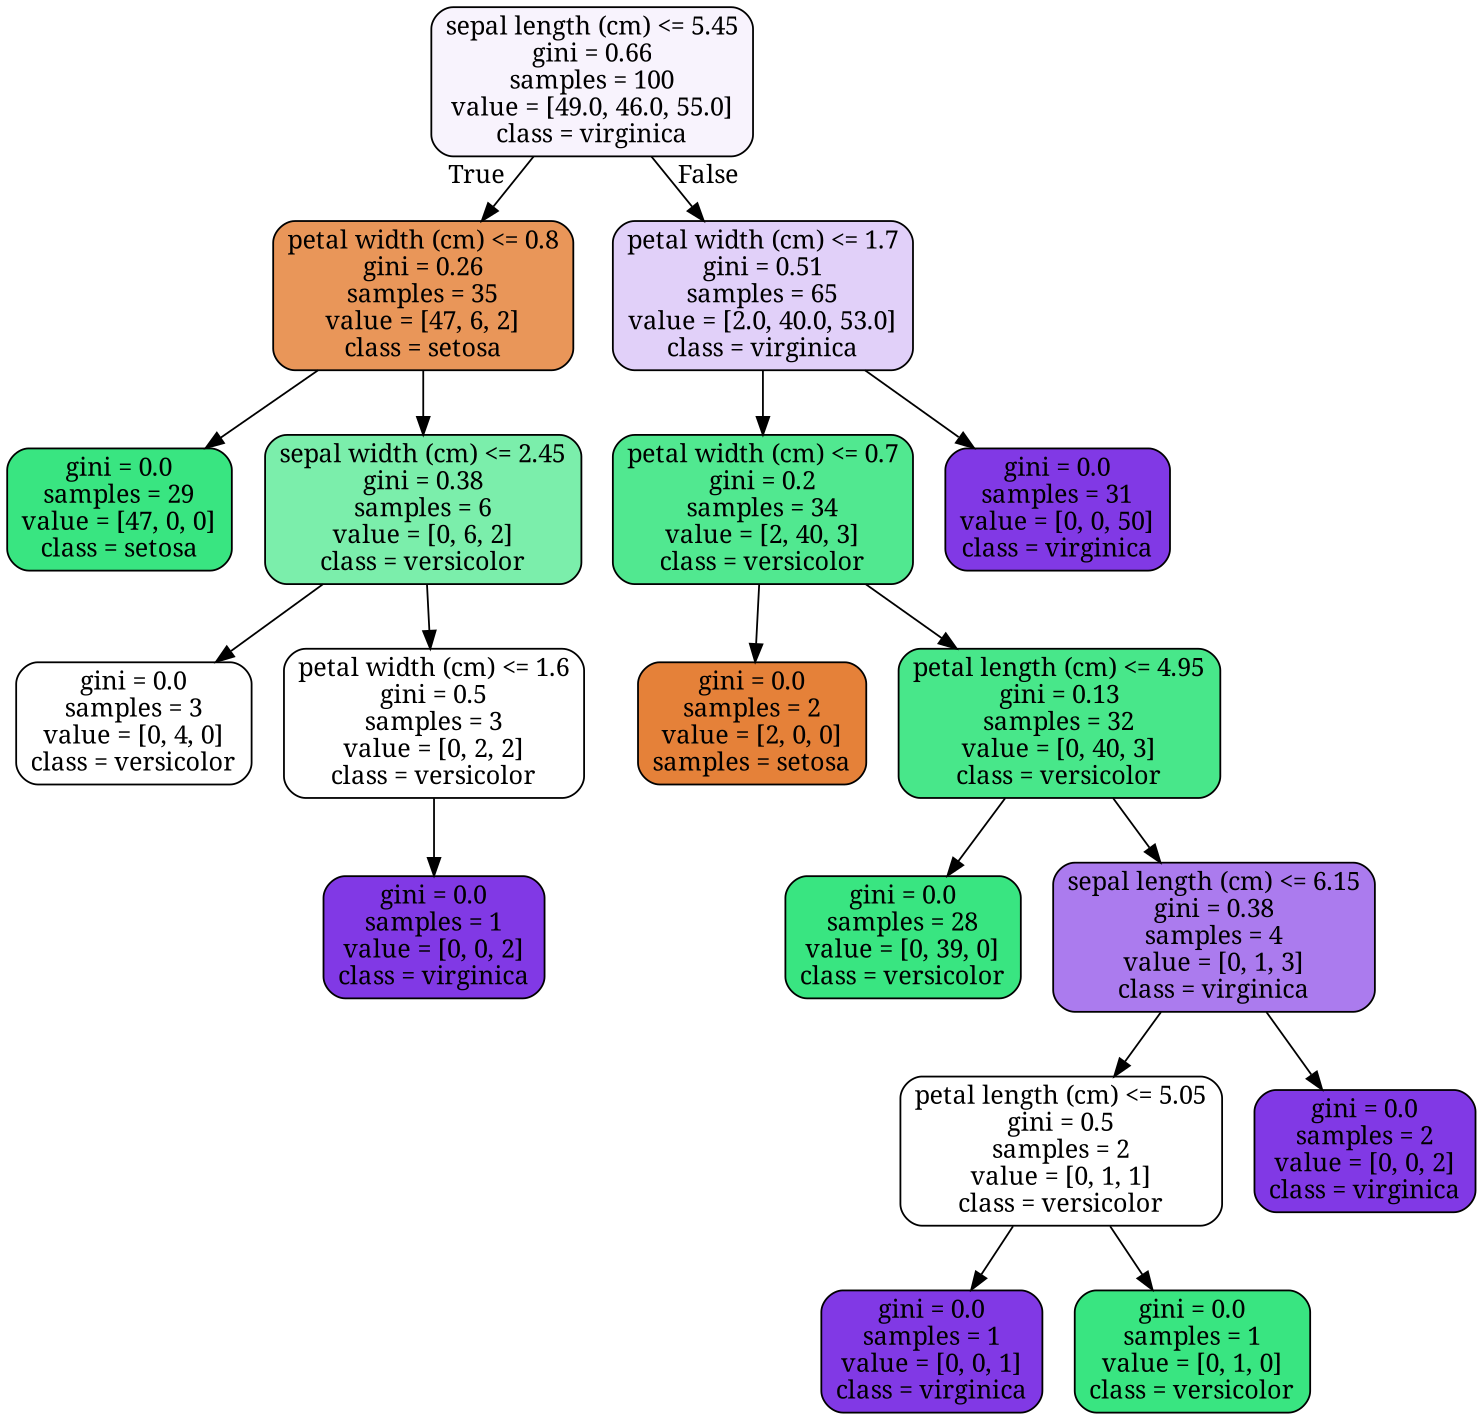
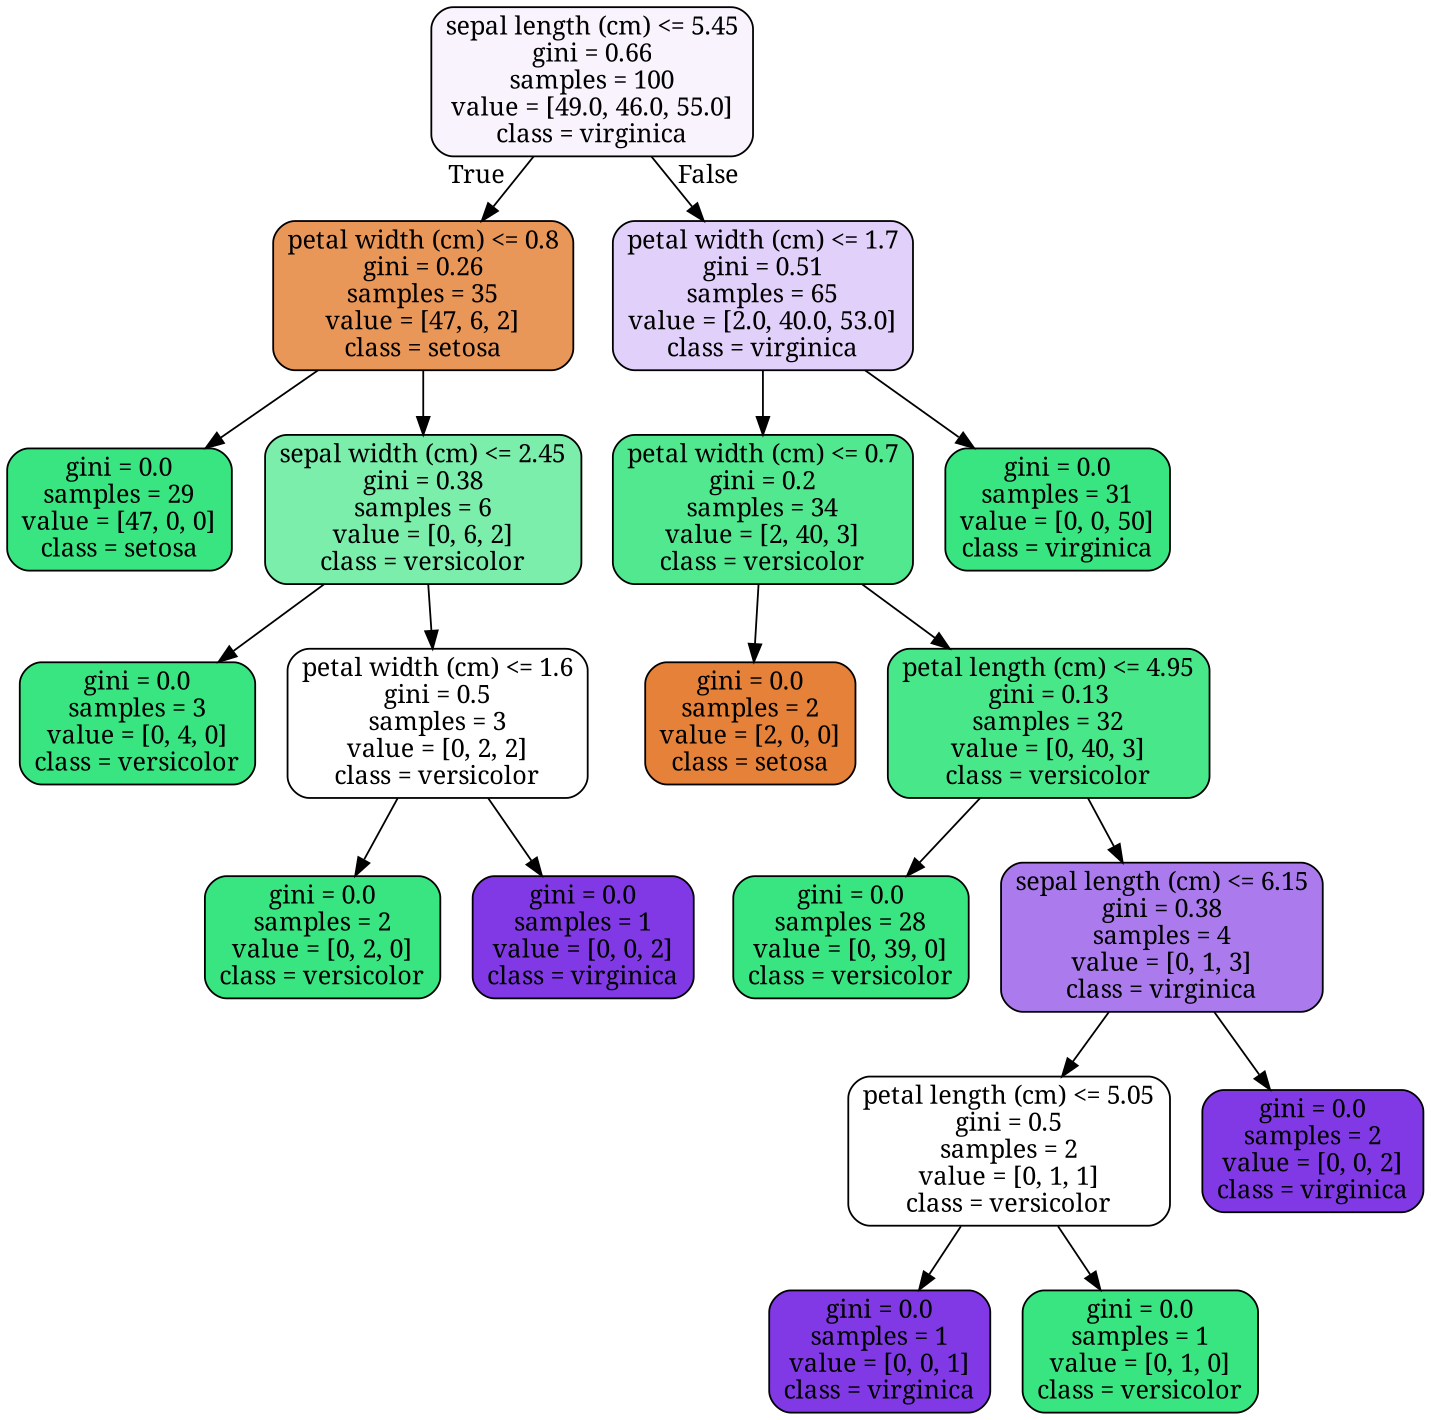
node "gini = 0.0 samples = 31 value = [0, 0, 50] class = virginica": fillcolor #8139e5 -> #39e581
node "gini = 0.0 samples = 3 value = [0, 4, 0] class = versicolor": fillcolor #ffffff -> #39e581
node "gini = 0.0 samples = 2 value = [2, 0, 0] samples = setosa": label "gini = 0.0 samples = 2 value = [2, 0, 0] samples = setosa" -> "gini = 0.0 samples = 2 value = [2, 0, 0] class = setosa"
node "gini = 0.0 samples = 2 value = [0, 2, 0] class = versicolor": added
